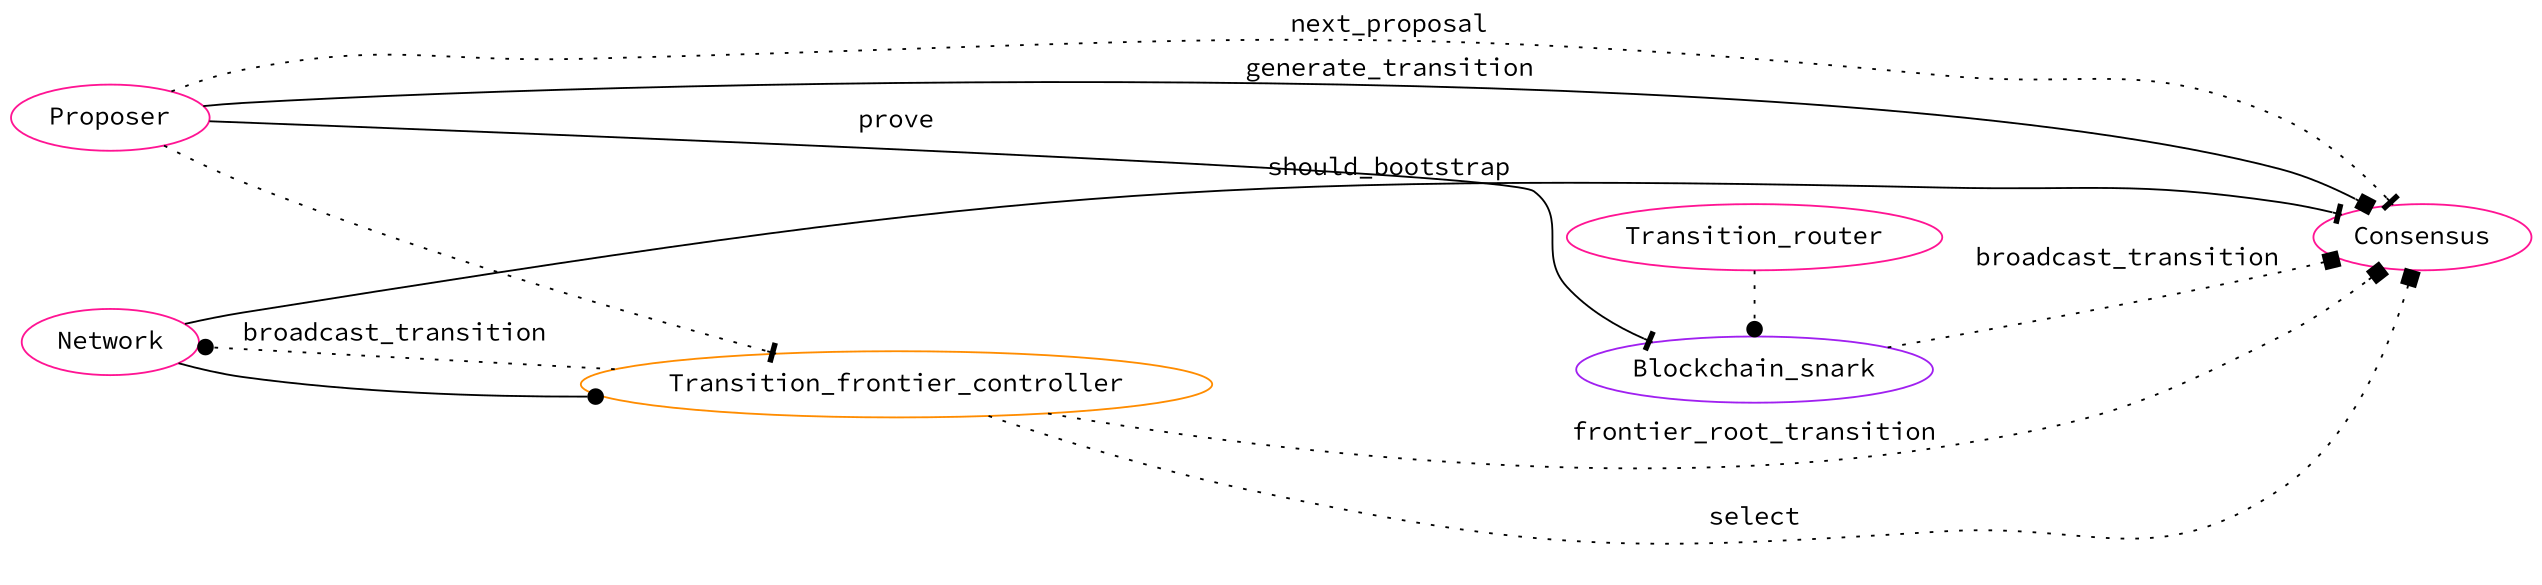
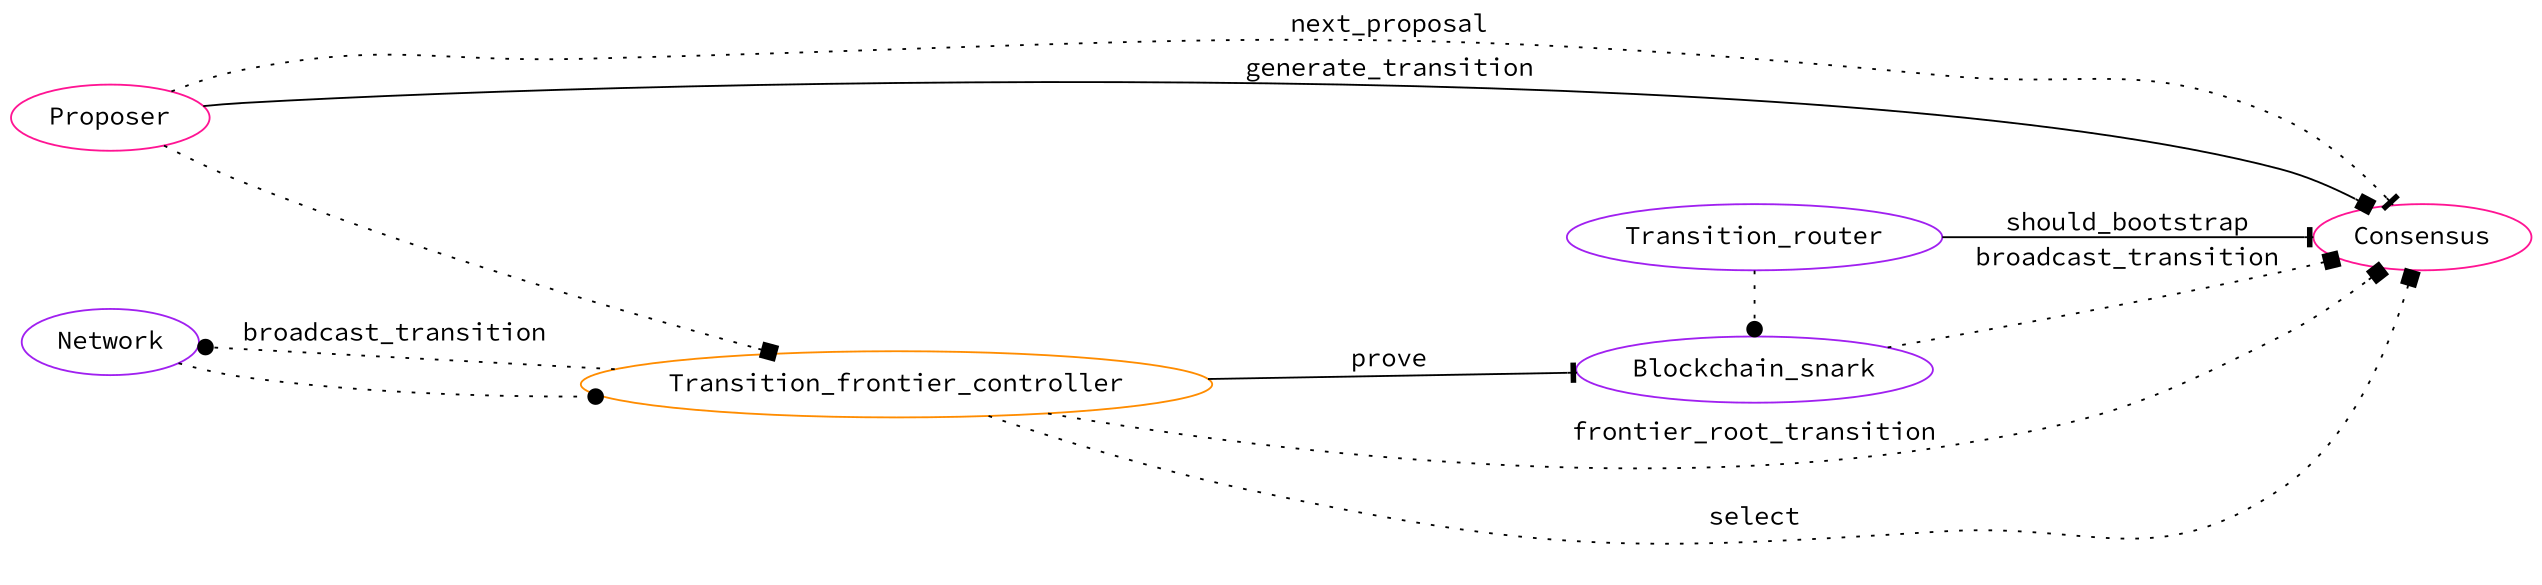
edge "Proposer" -> "Blockchain_snark": now "Transition_frontier_controller" -> "Blockchain_snark"
edge "Network" -> "Consensus": now "Transition_router" -> "Consensus"
node "Transition_router": color deeppink -> purple
edge "Proposer" -> "Transition_frontier_controller": arrowhead tee -> box
node "Network": color deeppink -> purple
edge "Network" -> "Transition_frontier_controller": style solid -> dotted
